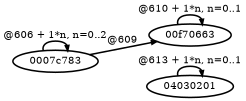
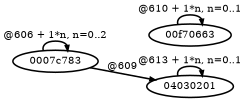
edge "0007c783" -> "00f70663": now "0007c783" -> "04030201"
